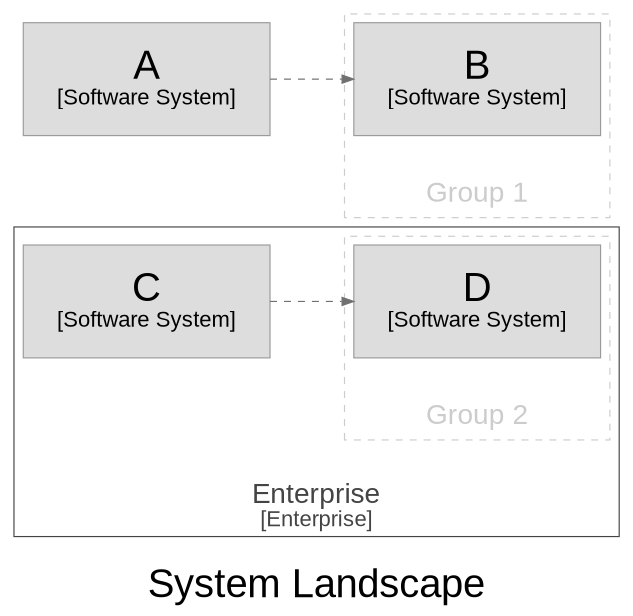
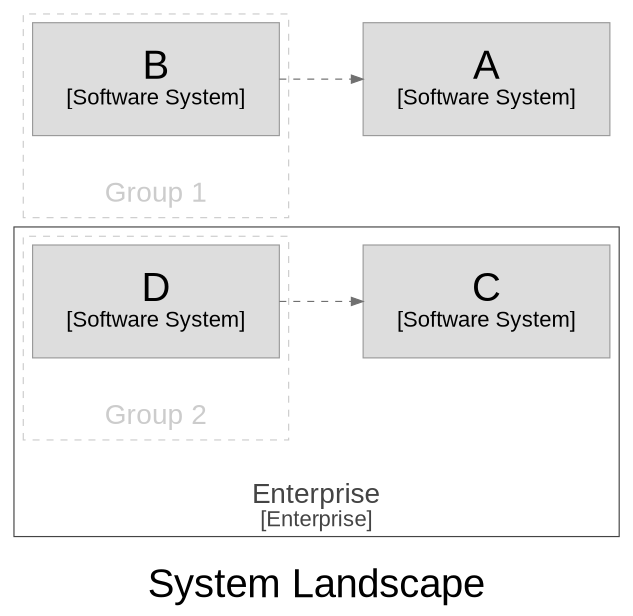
edge "A" -> "B": reversed
edge "C" -> "D": reversed
